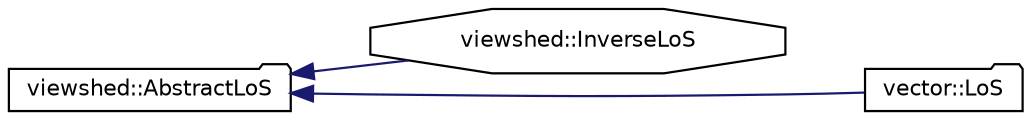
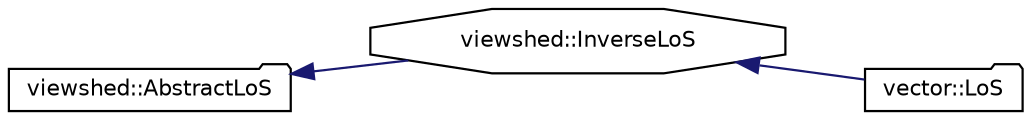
edge "vector::LoS" -> "viewshed::AbstractLoS": now "vector::LoS" -> "viewshed::InverseLoS"
